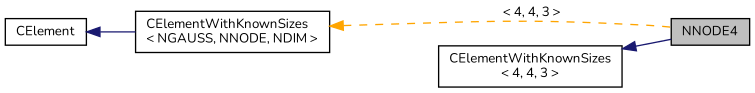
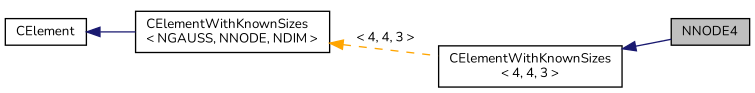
edge "NNODE4" -> "CElementWithKnownSizes < NGAUSS, NNODE, NDIM >": now "CElementWithKnownSizes < 4, 4, 3 >" -> "CElementWithKnownSizes < NGAUSS, NNODE, NDIM >"
